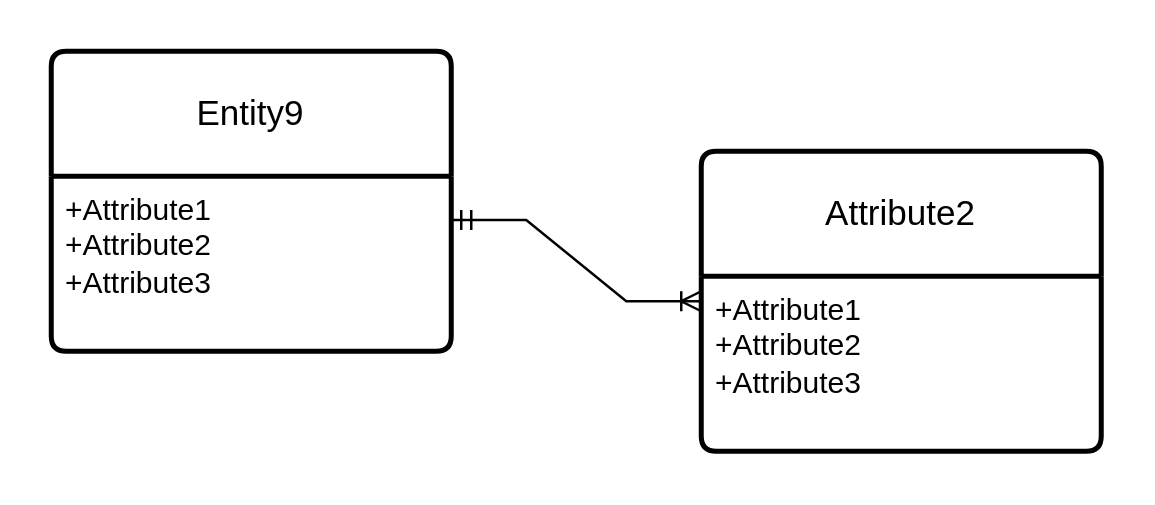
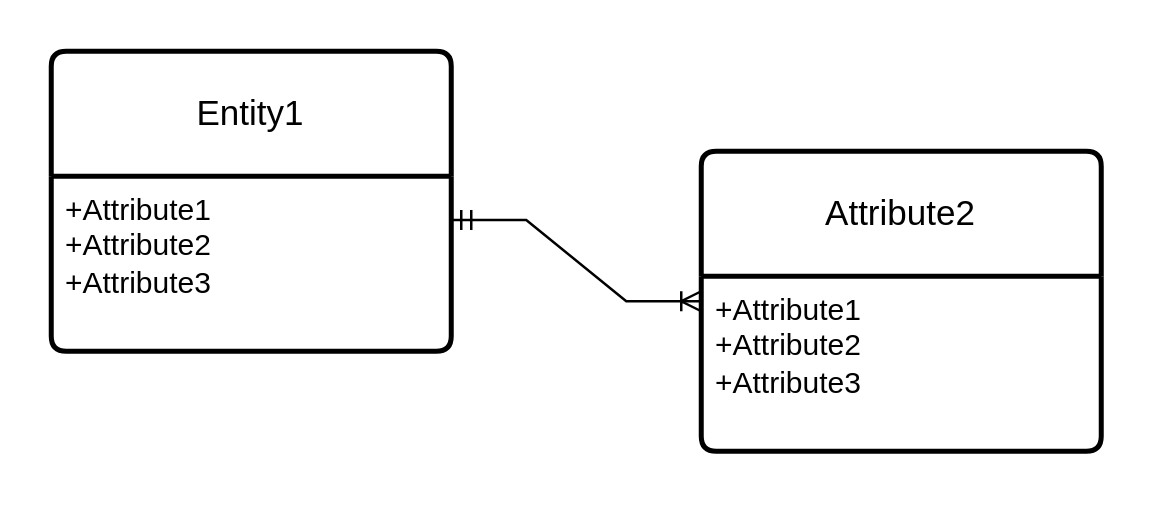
node "Entity9": label "Entity9" -> "Entity1"
